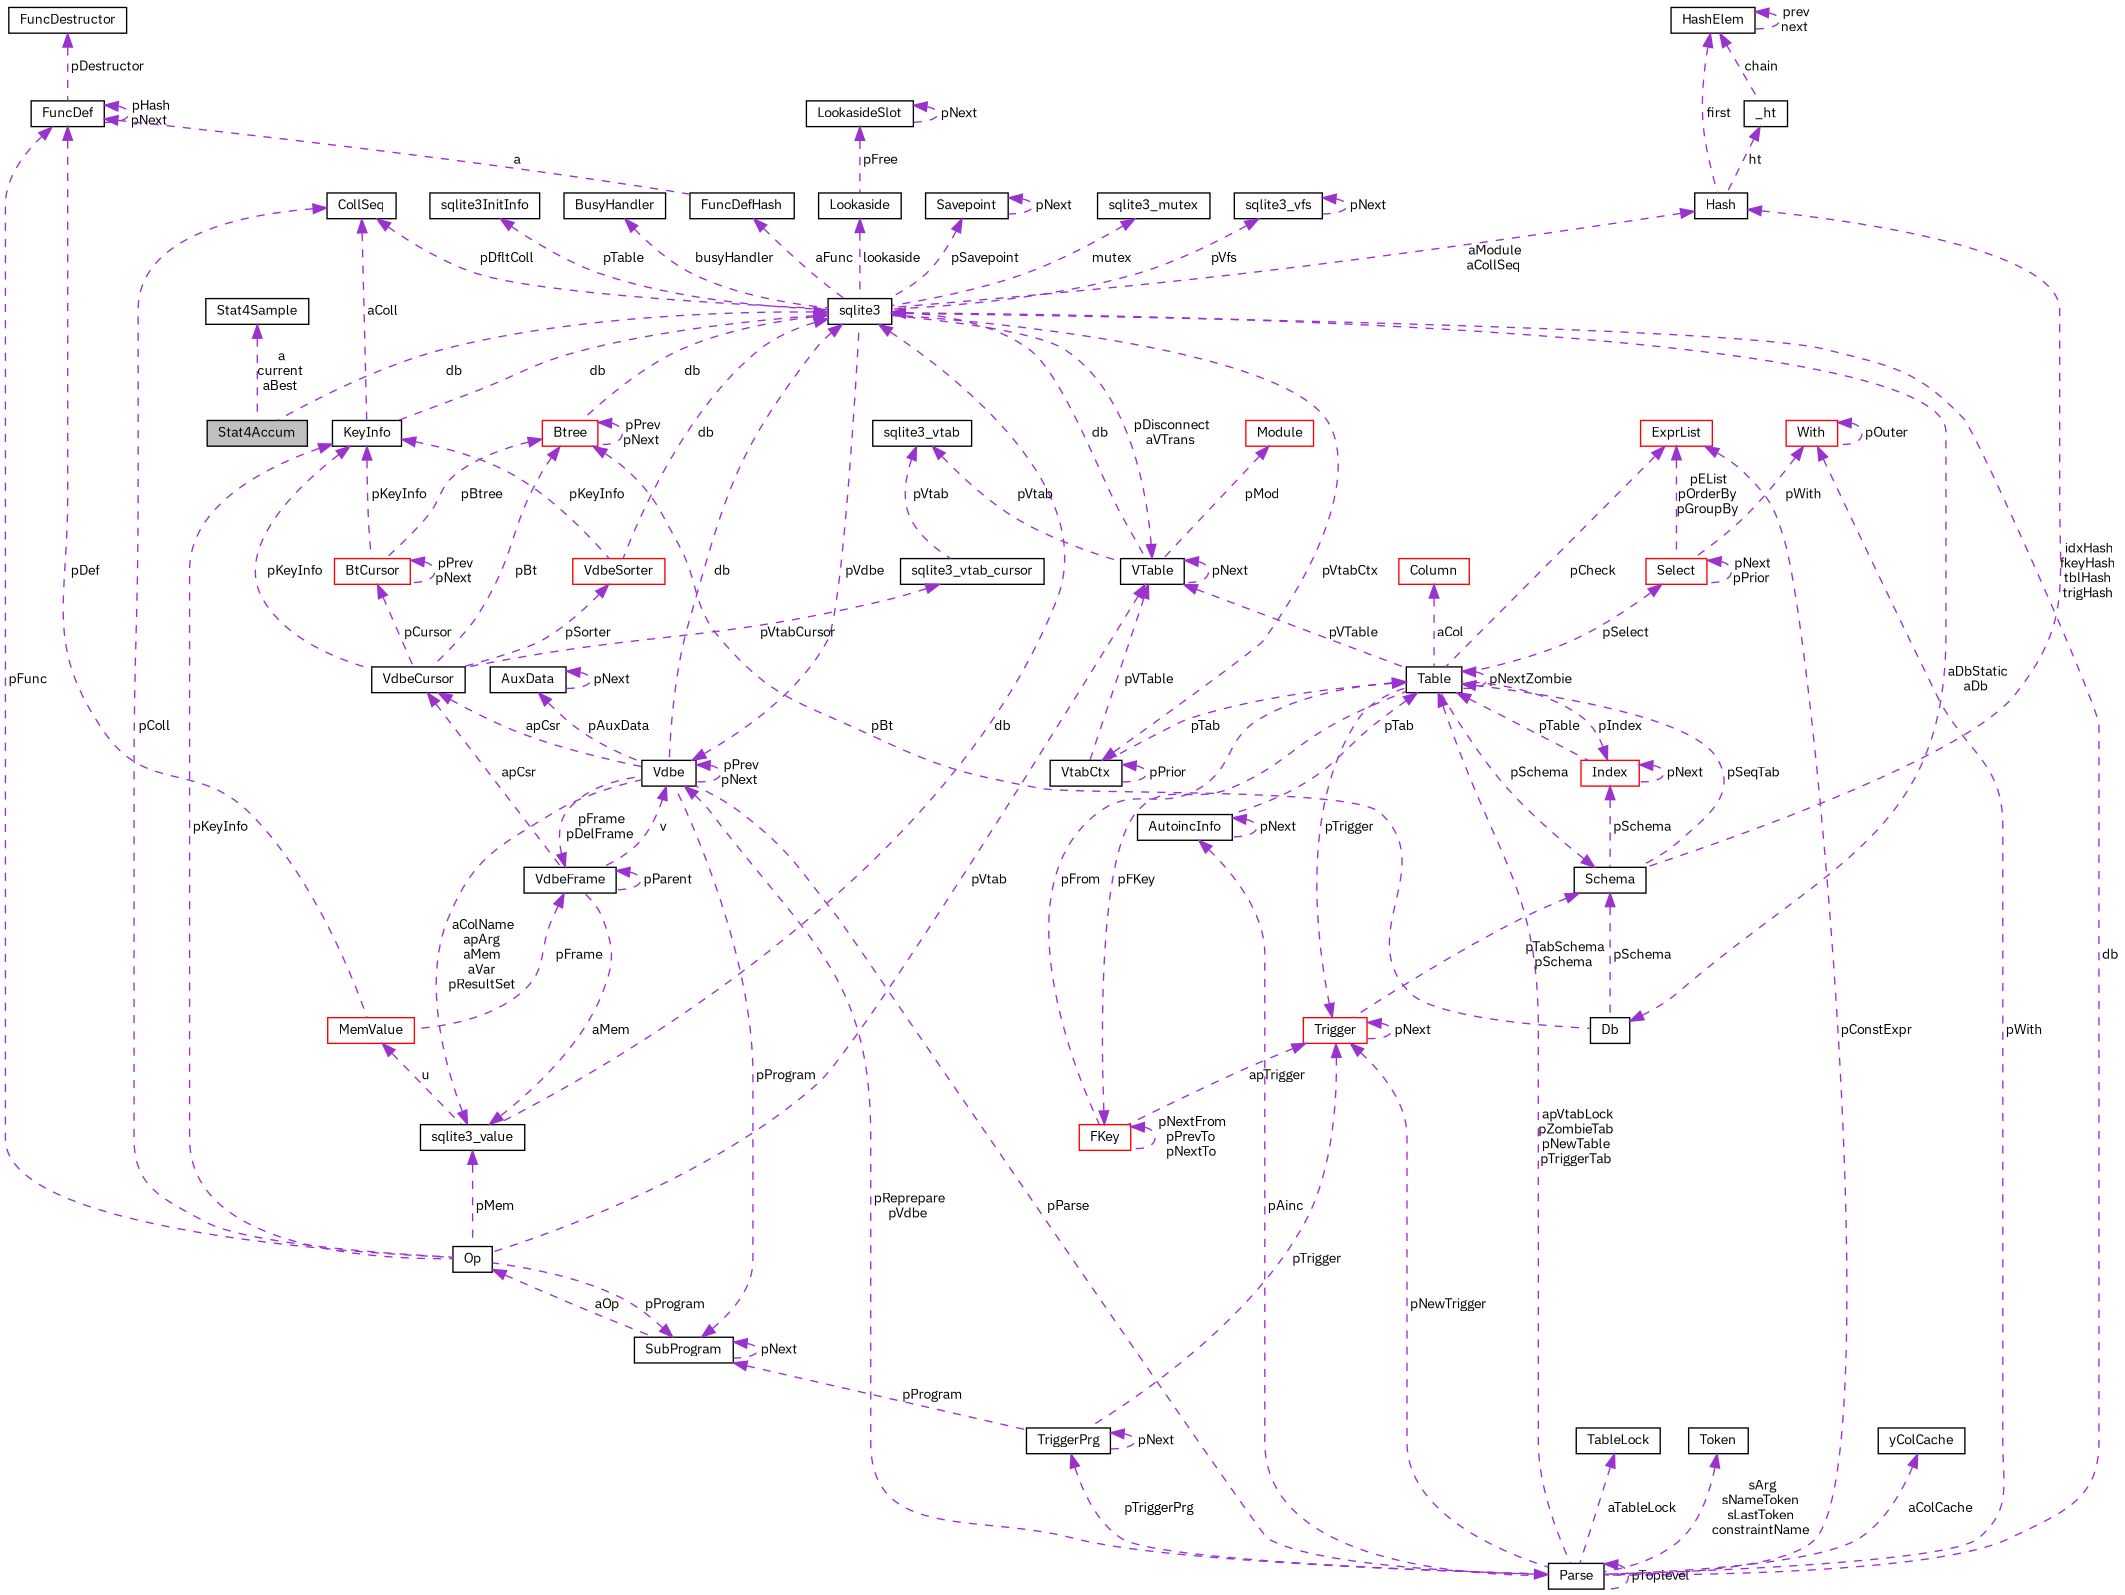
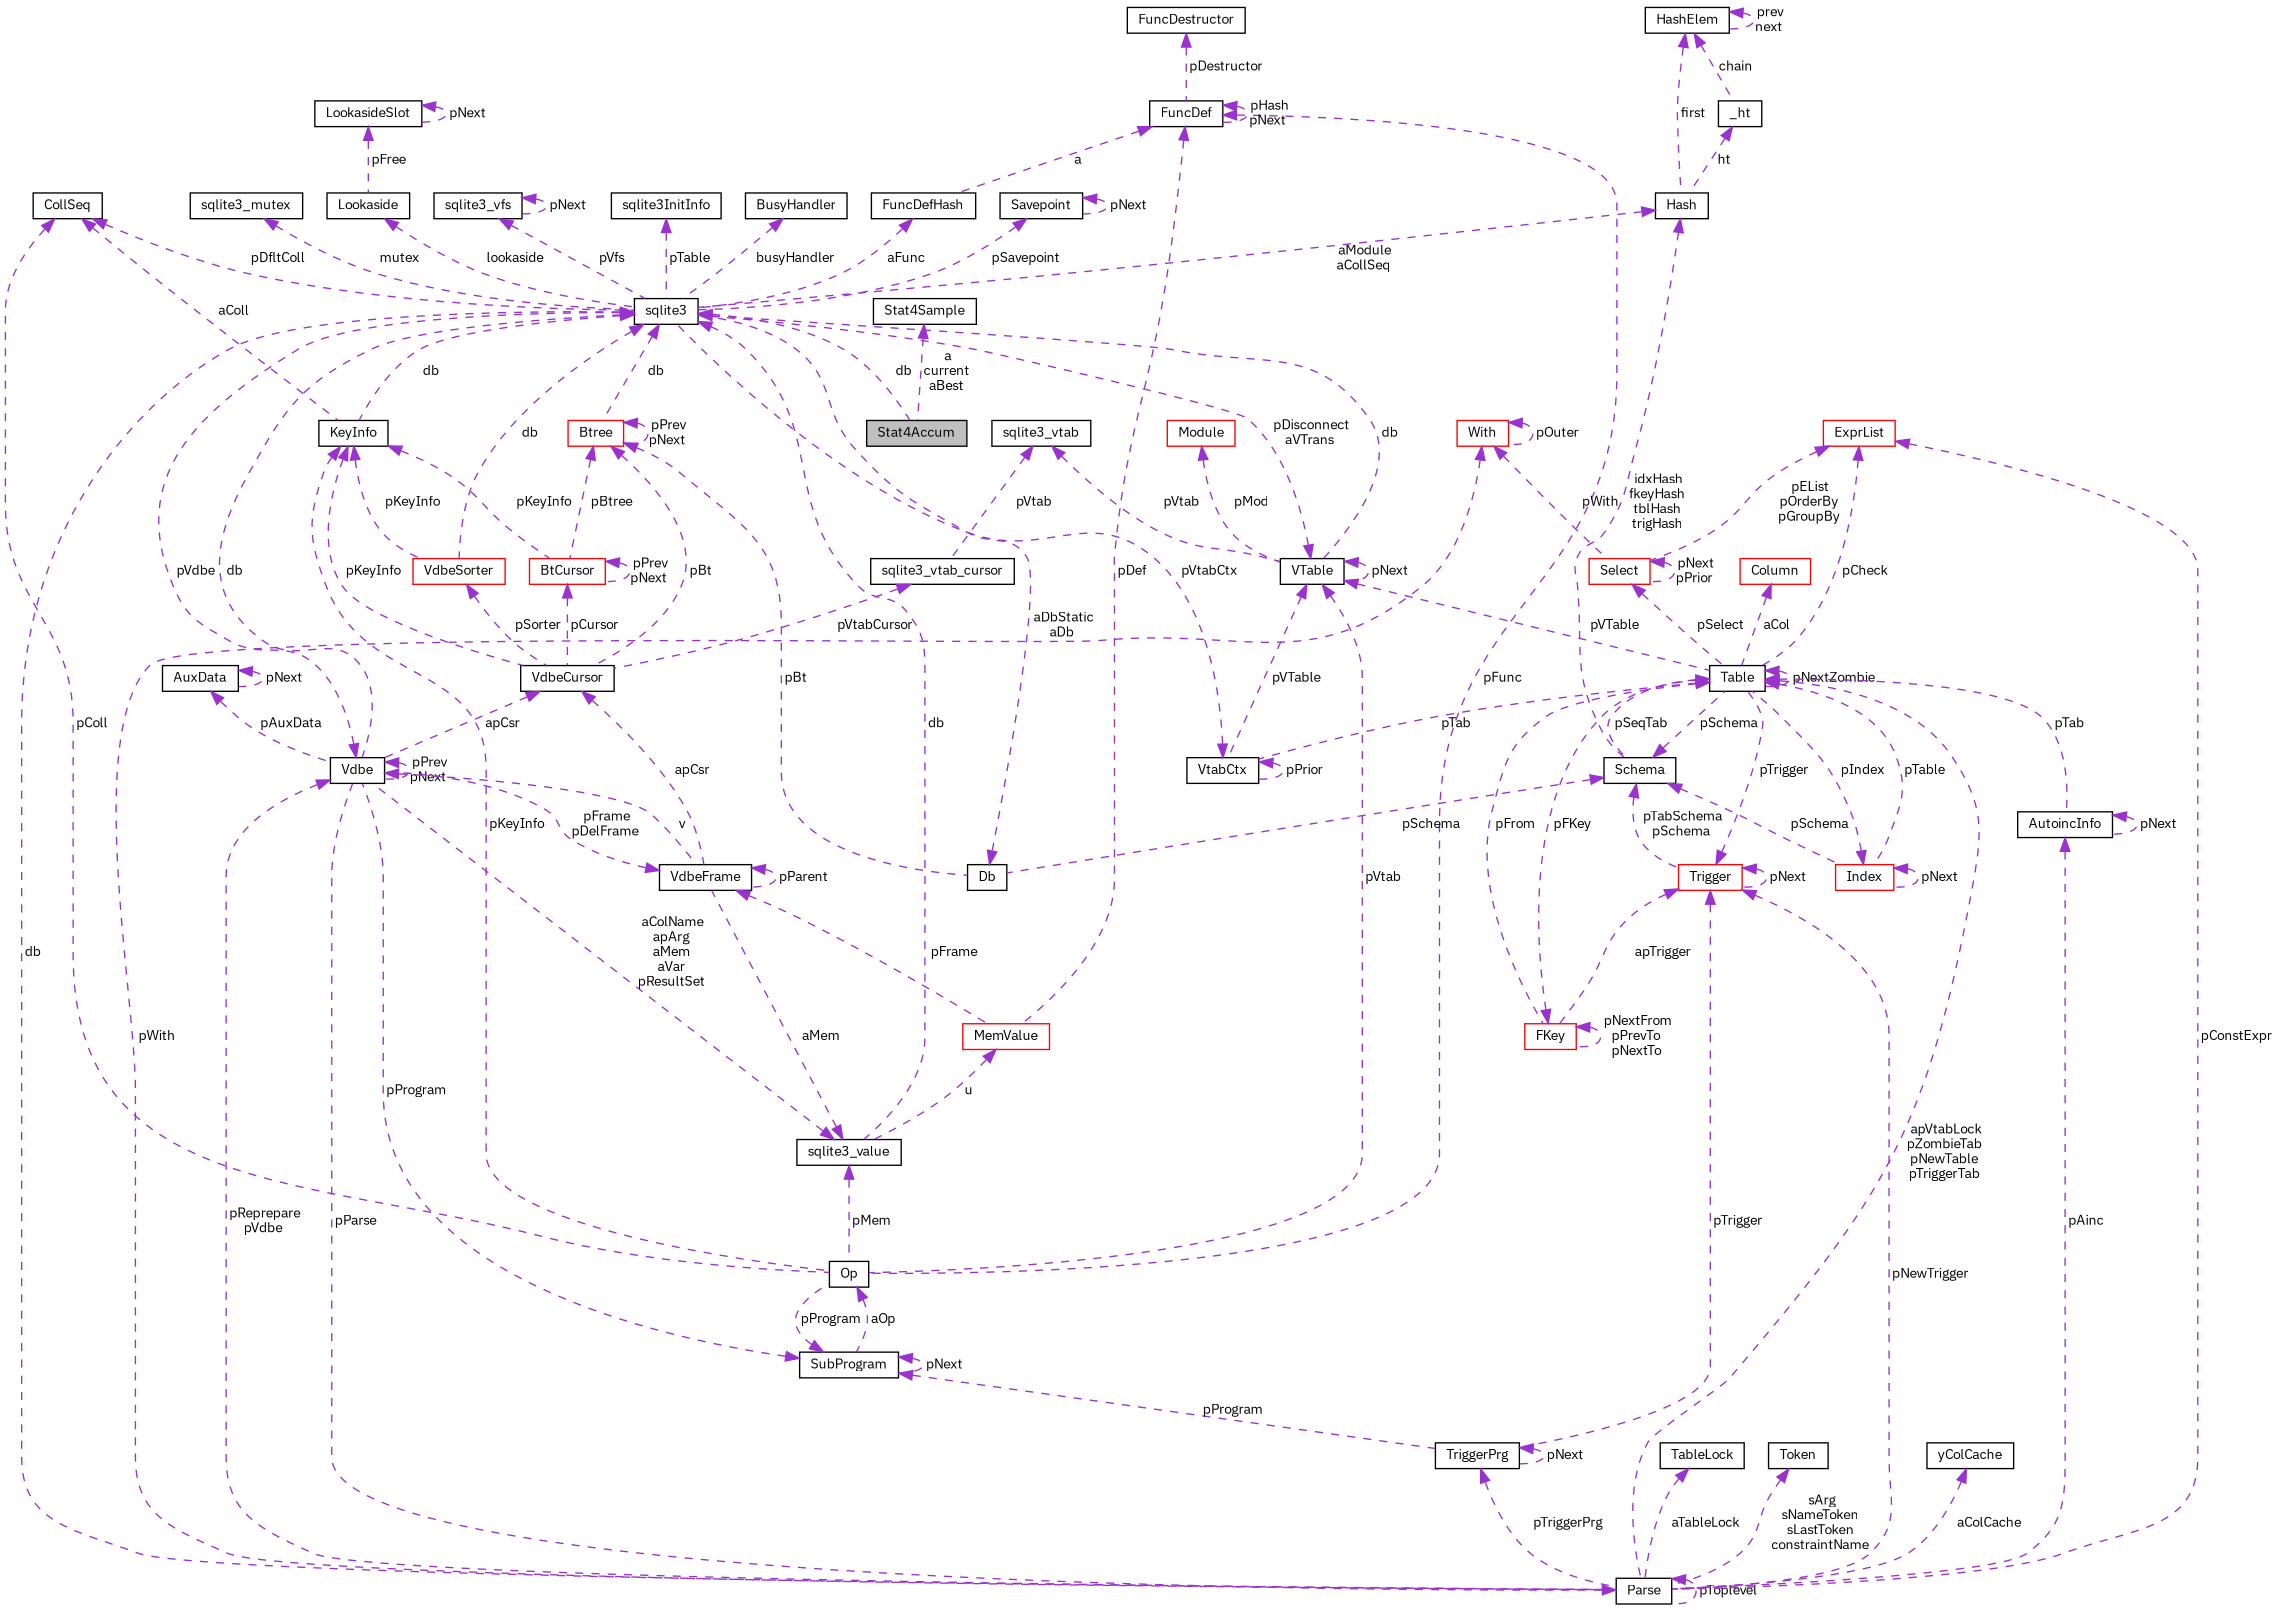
edge "Schema" -> "Index": reversed
